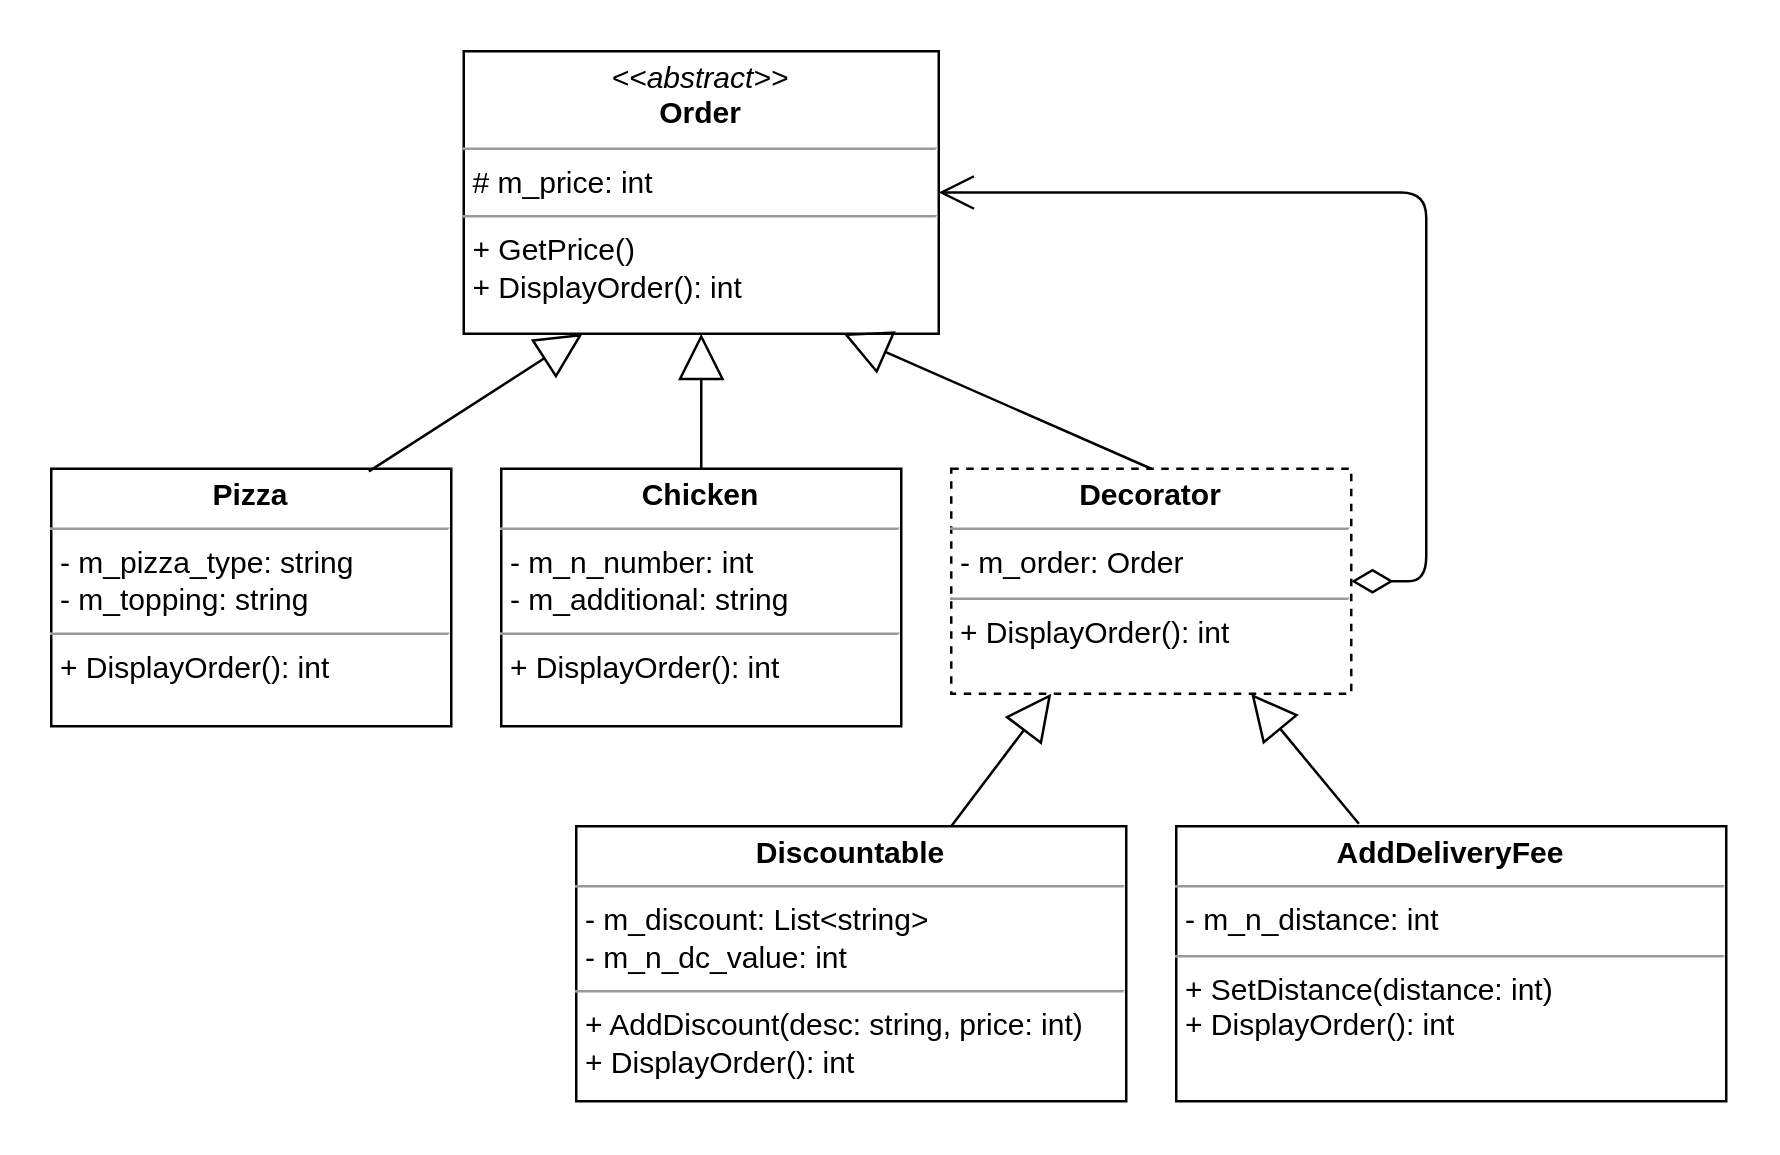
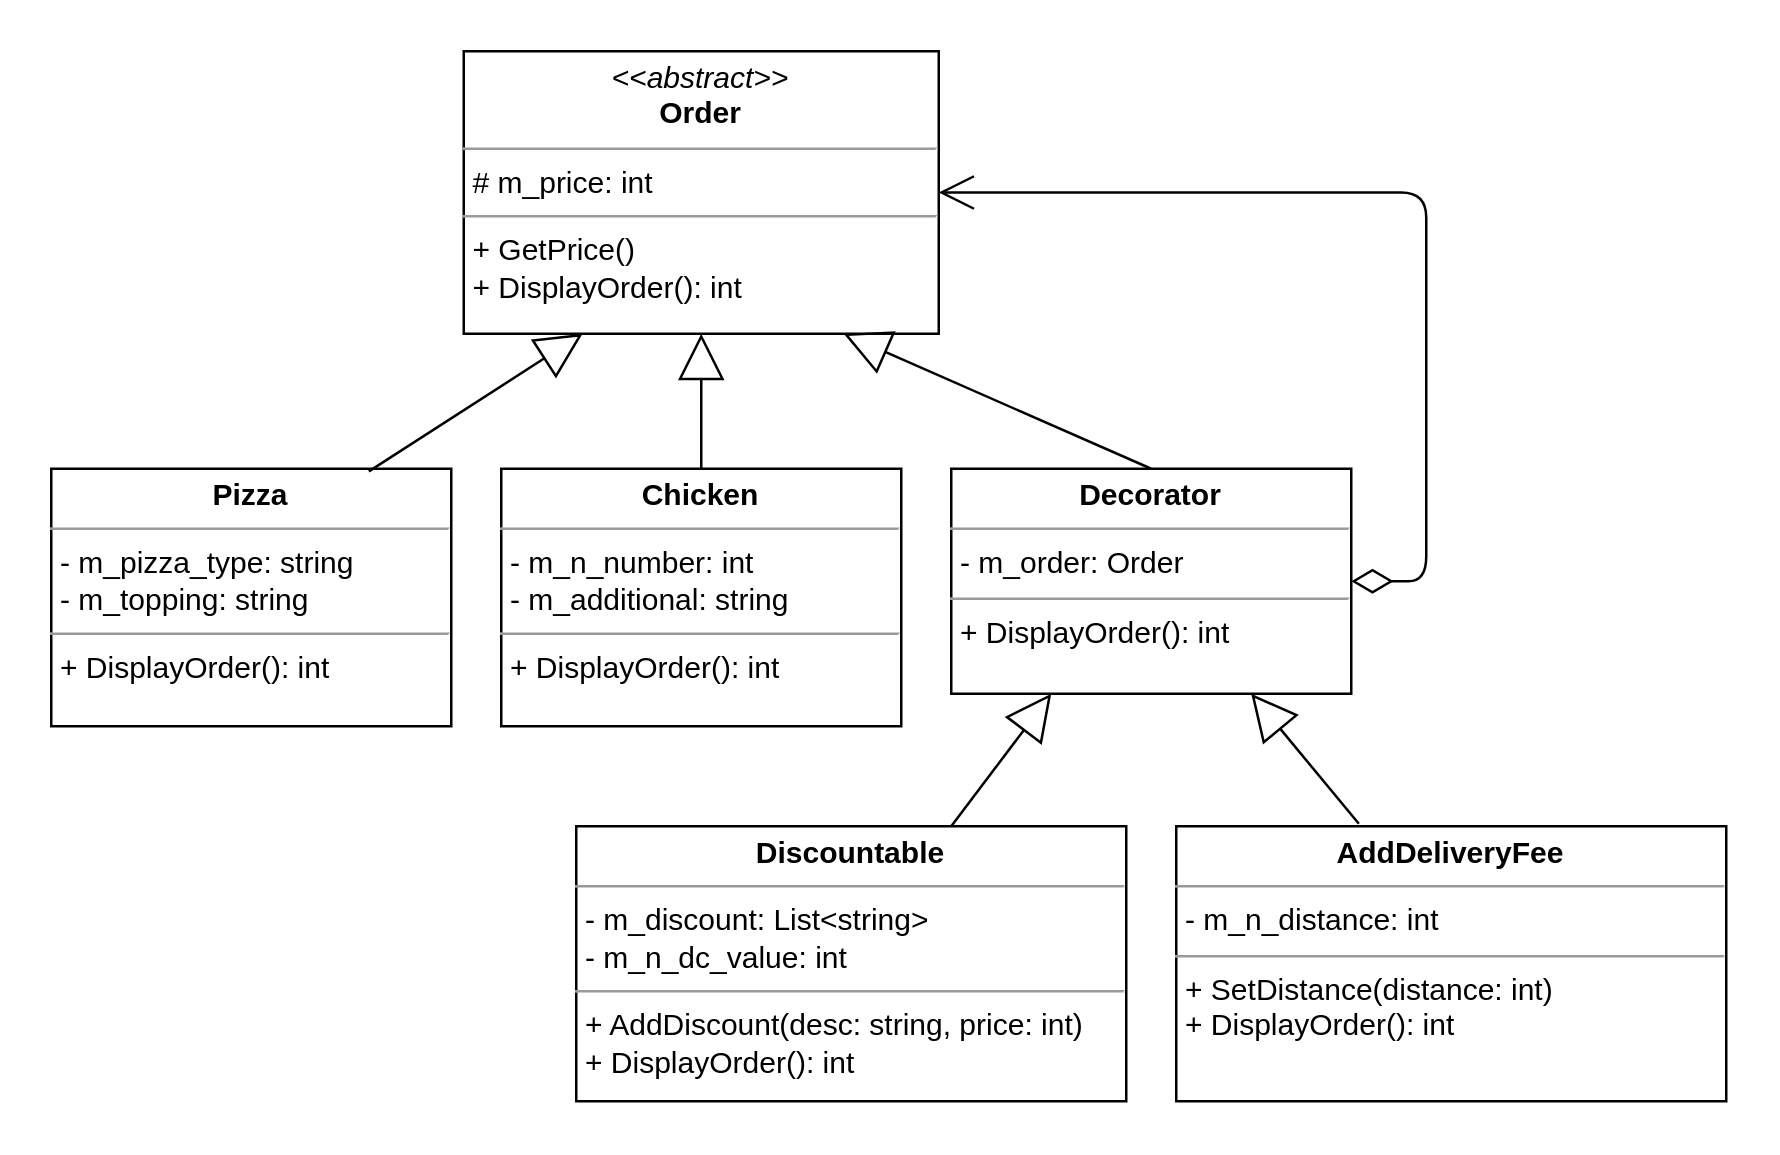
node "Decorator - m_order: Order + DisplayOrder(): int": style dashed -> solid
